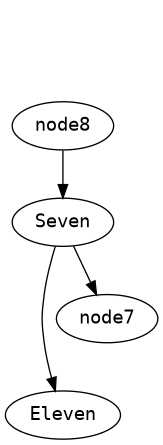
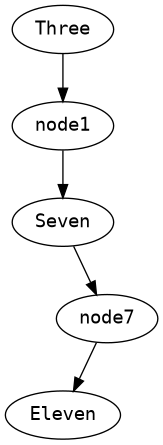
node "Three": added
node "node8": label "node8" -> "node1"
edge "Seven" -> "Eleven": now "node7" -> "Eleven"
